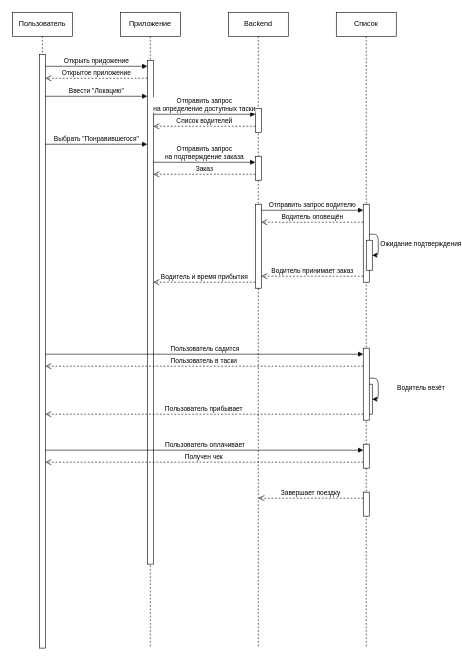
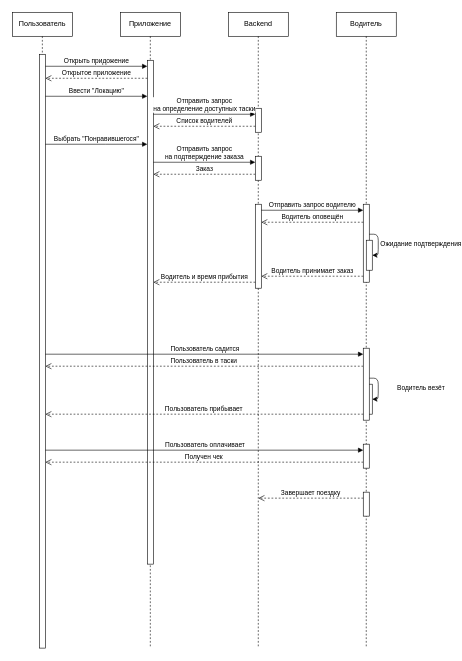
node "Список": label "Список" -> "Водитель"
